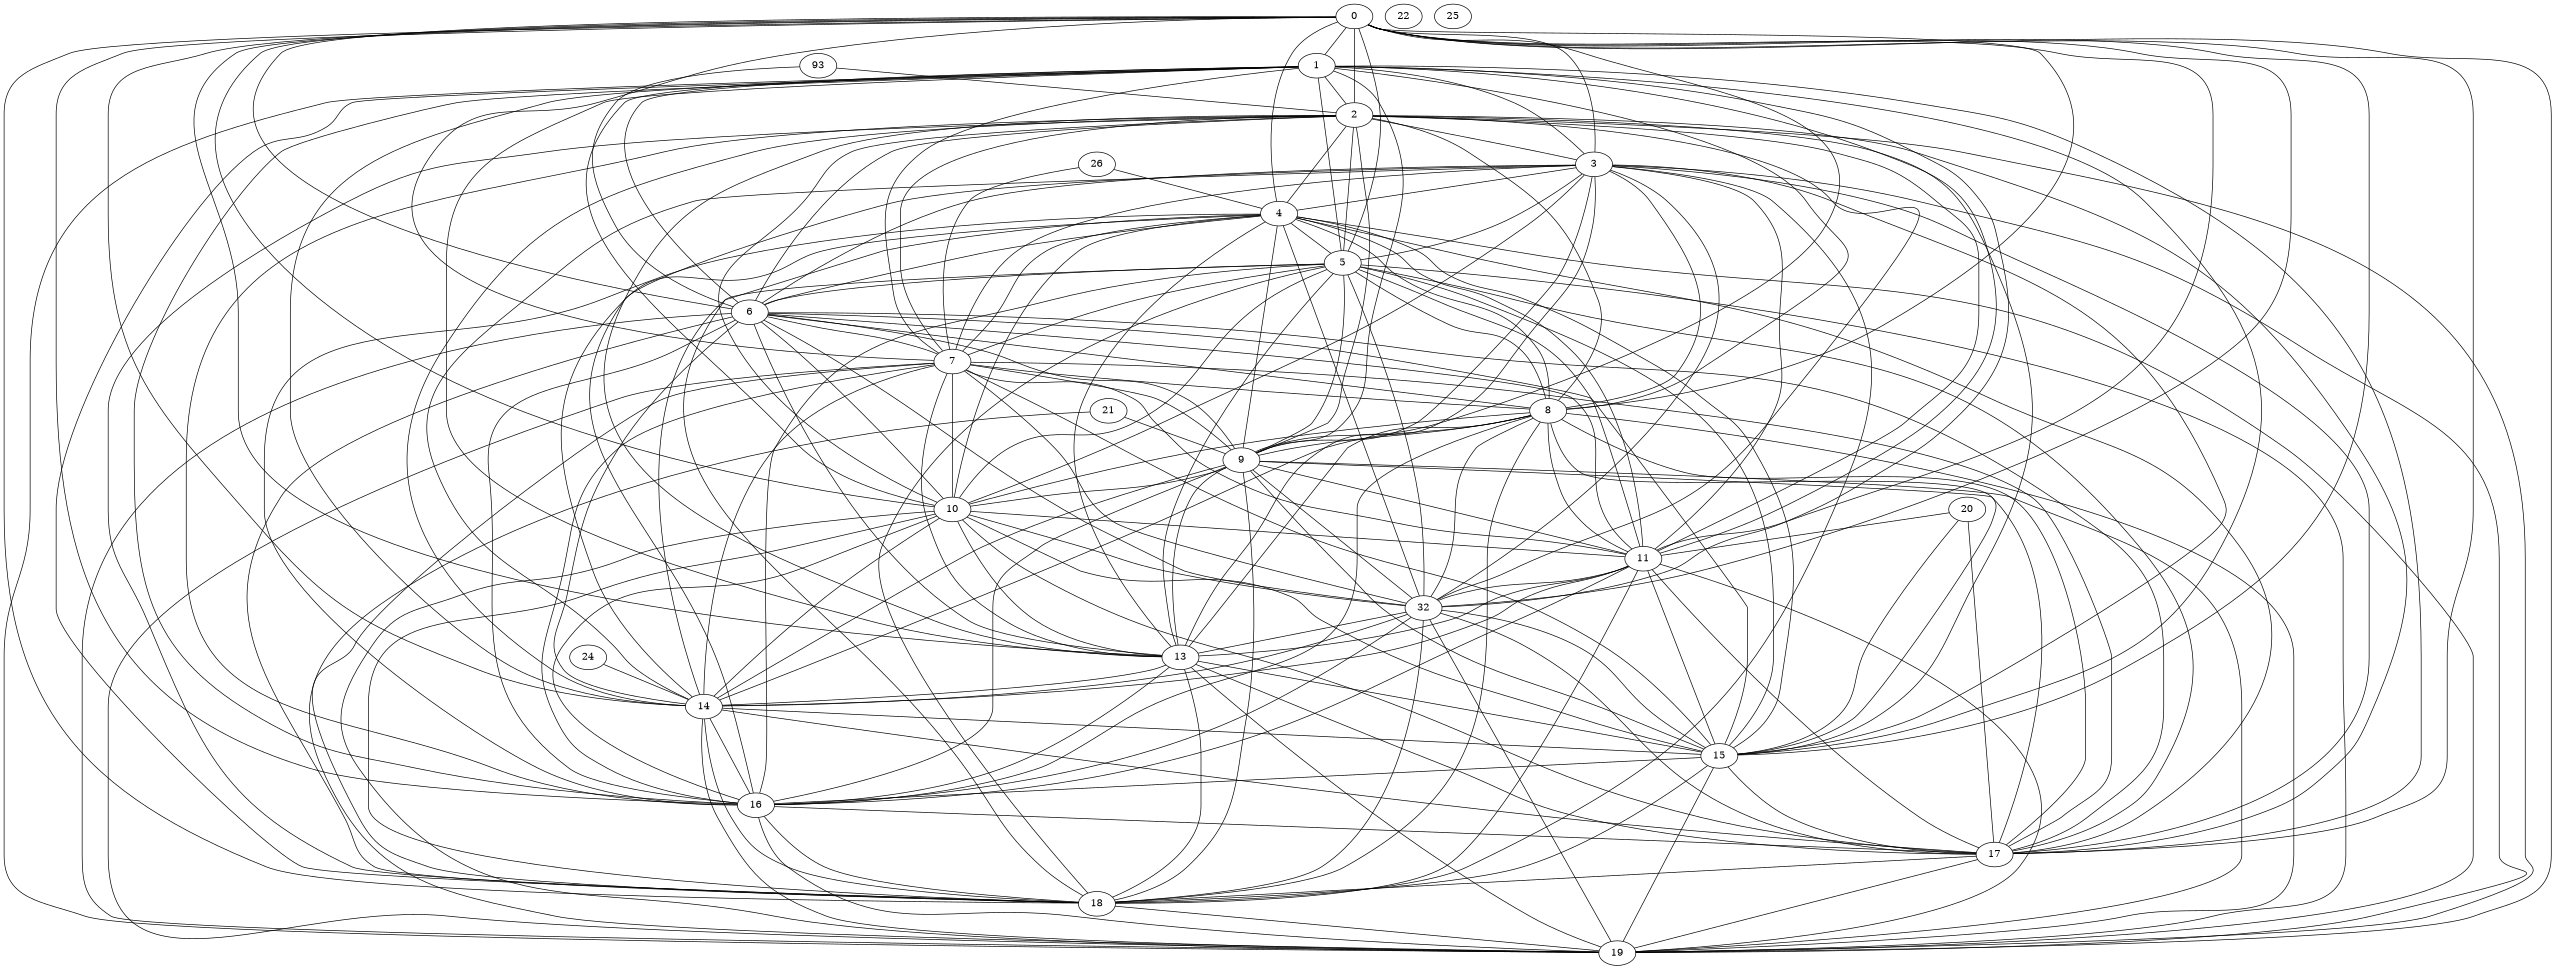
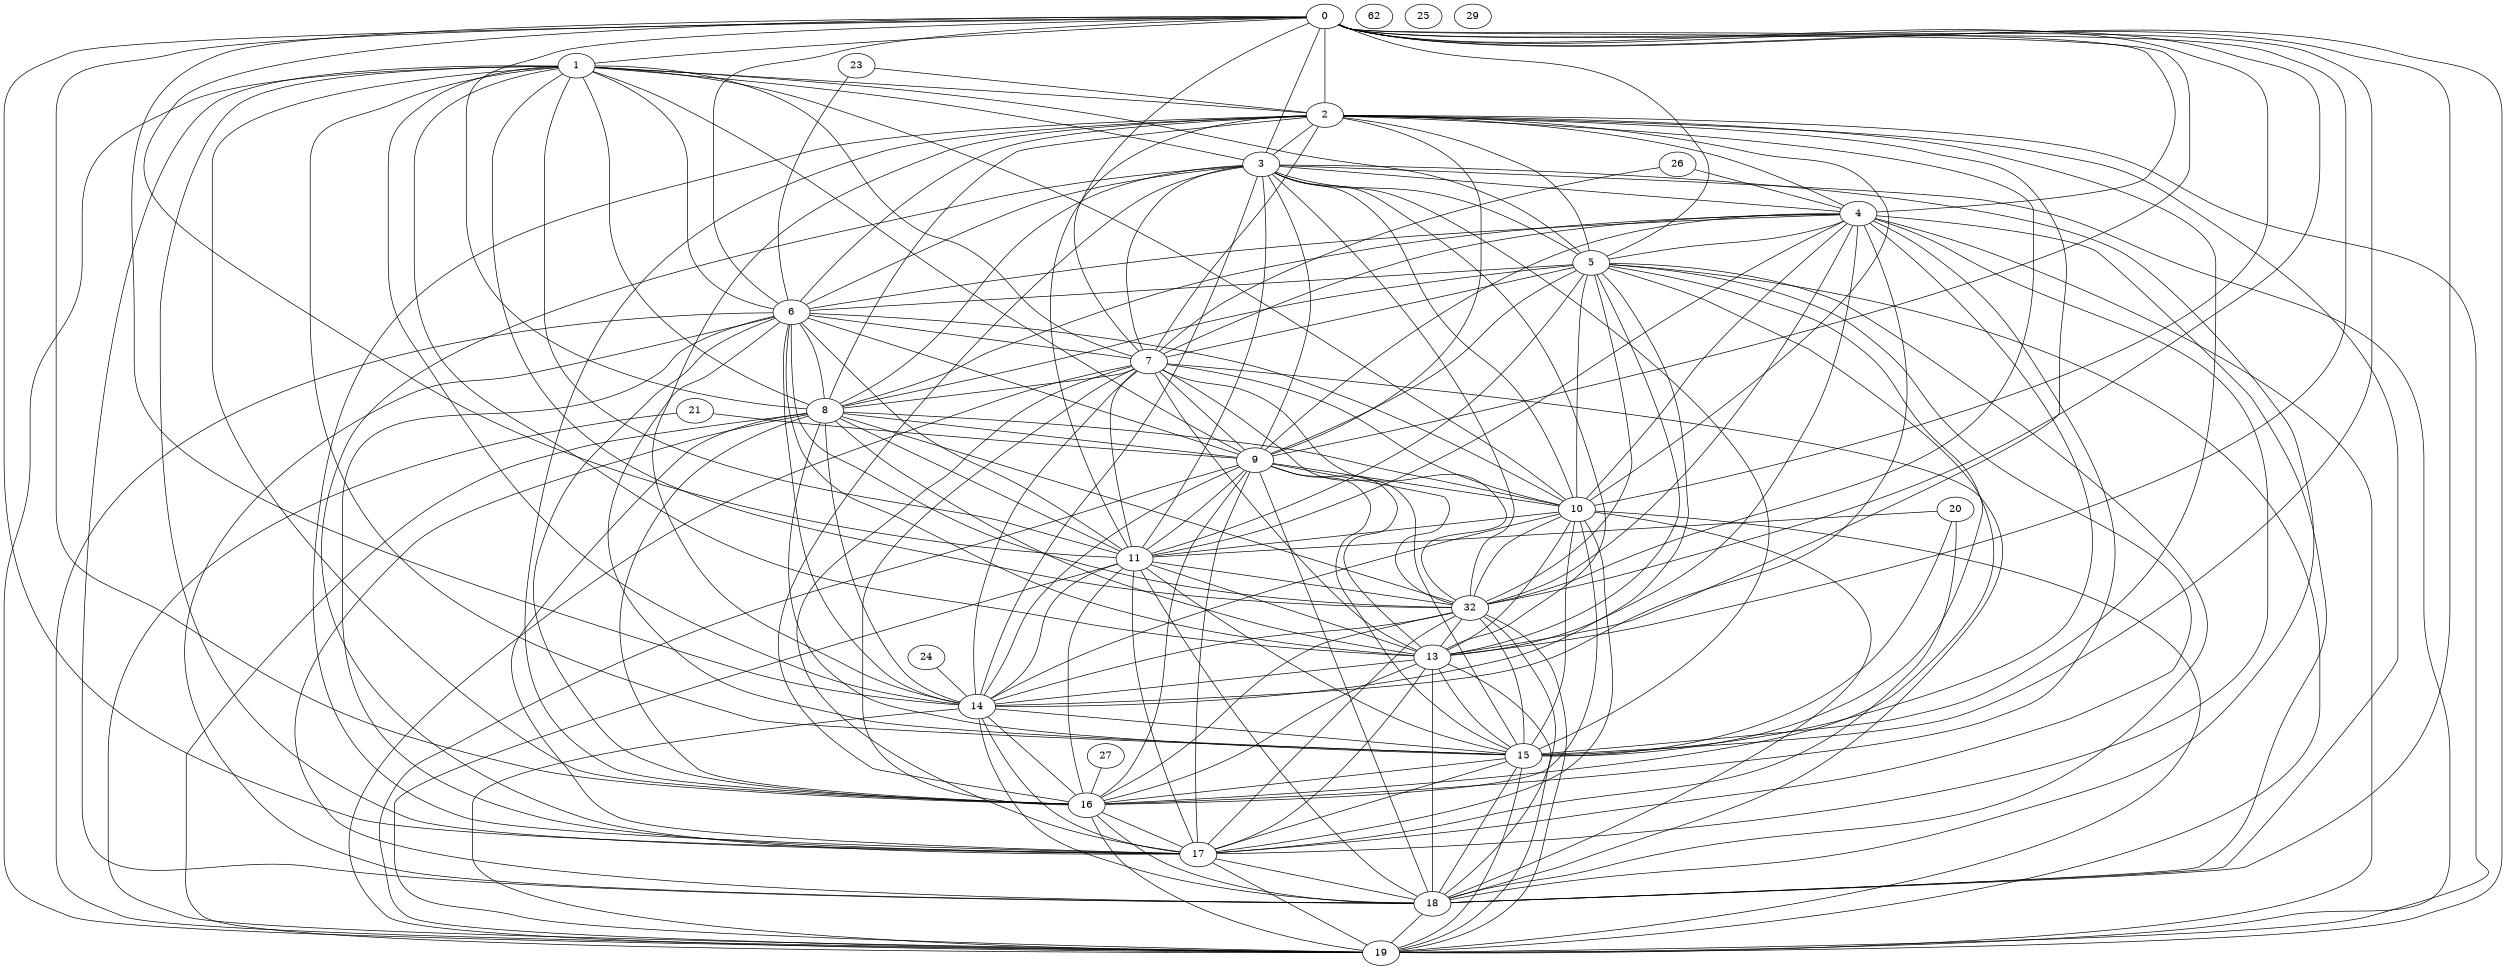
node "22": label "22" -> "62"
node "29": added
node "93": label "93" -> "23"
node "27": added
